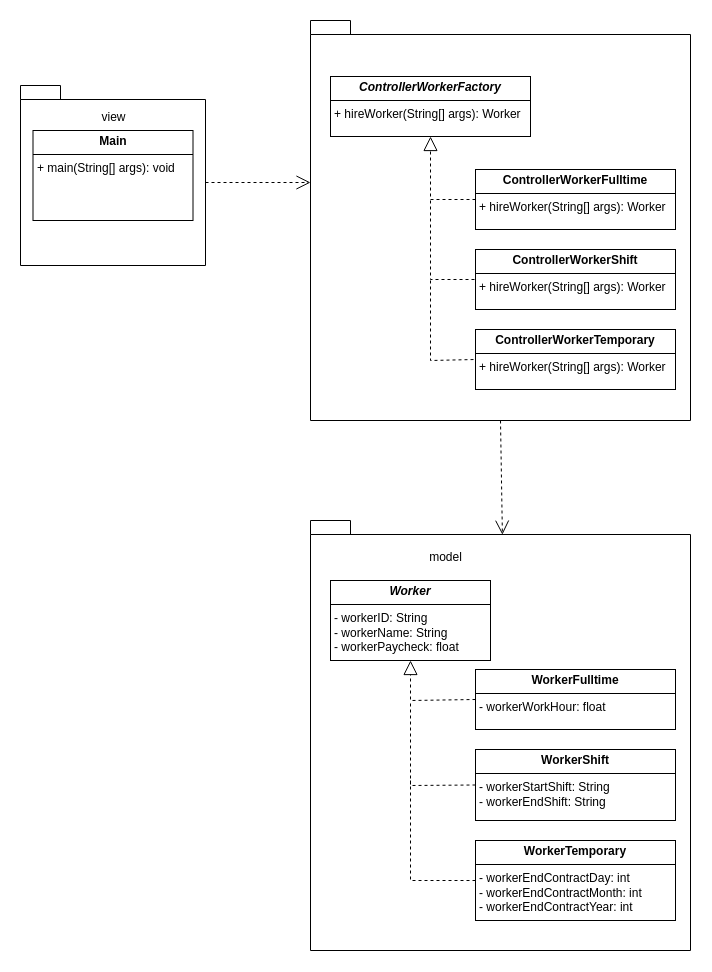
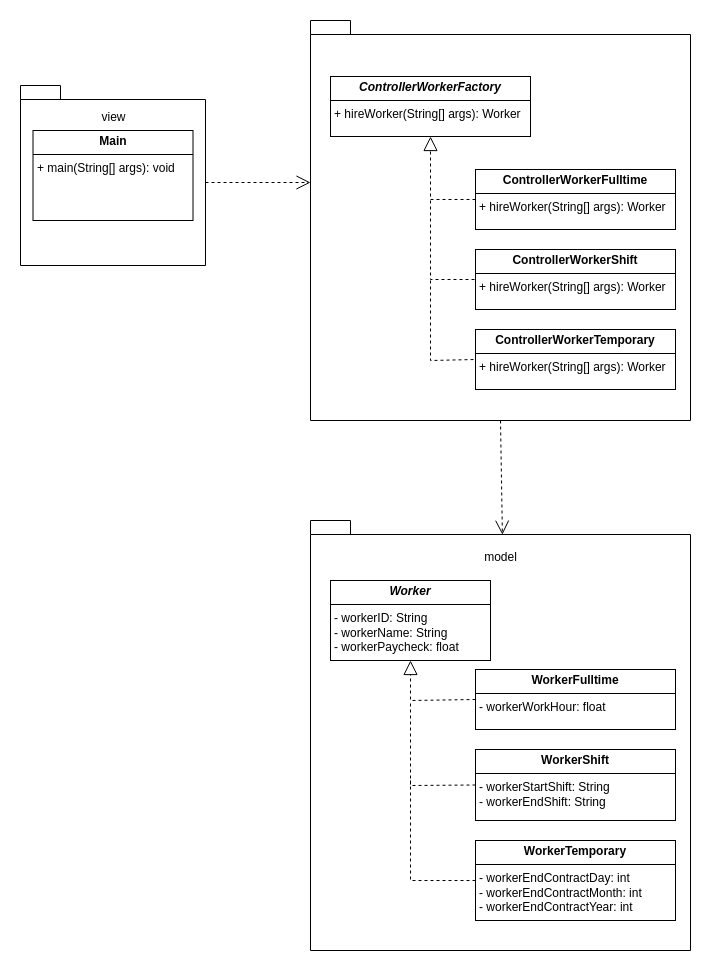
node "model": moved (446, 558) -> (501, 558)
